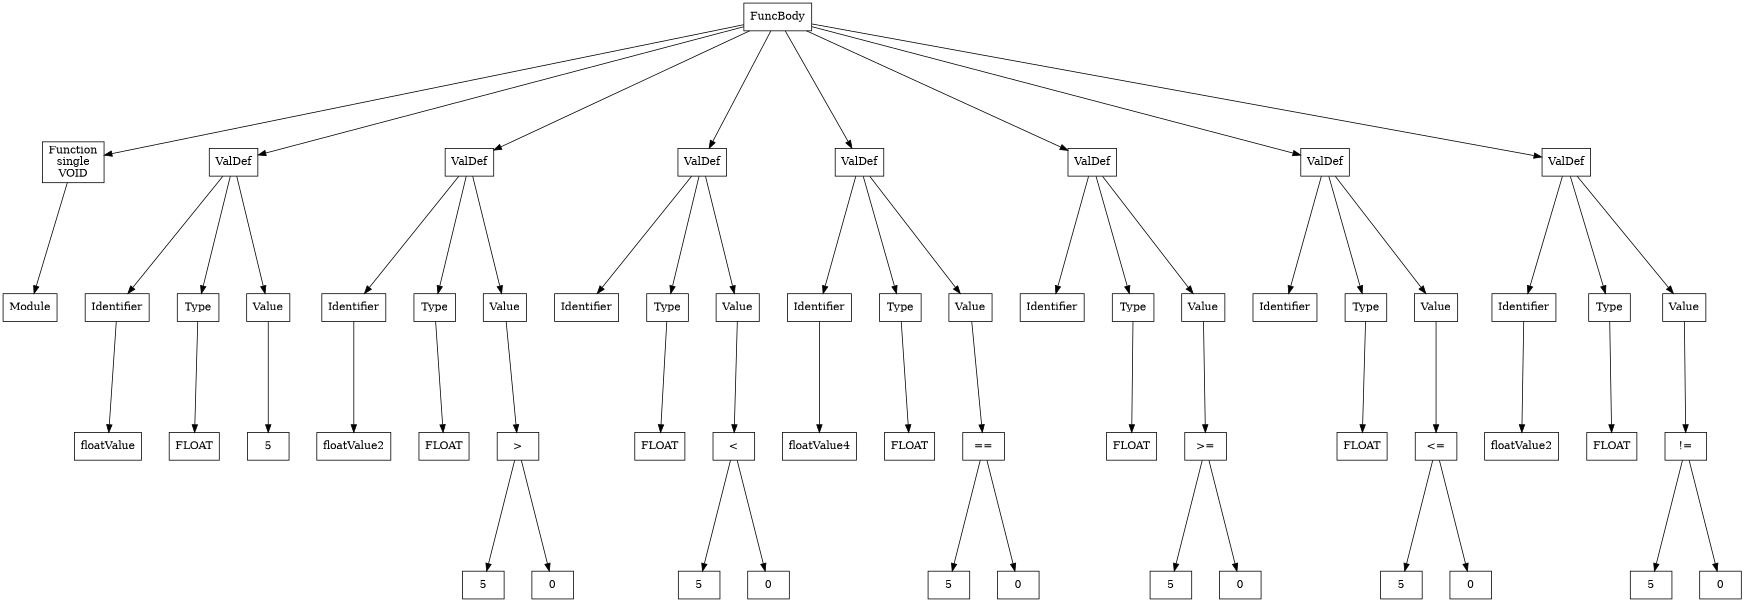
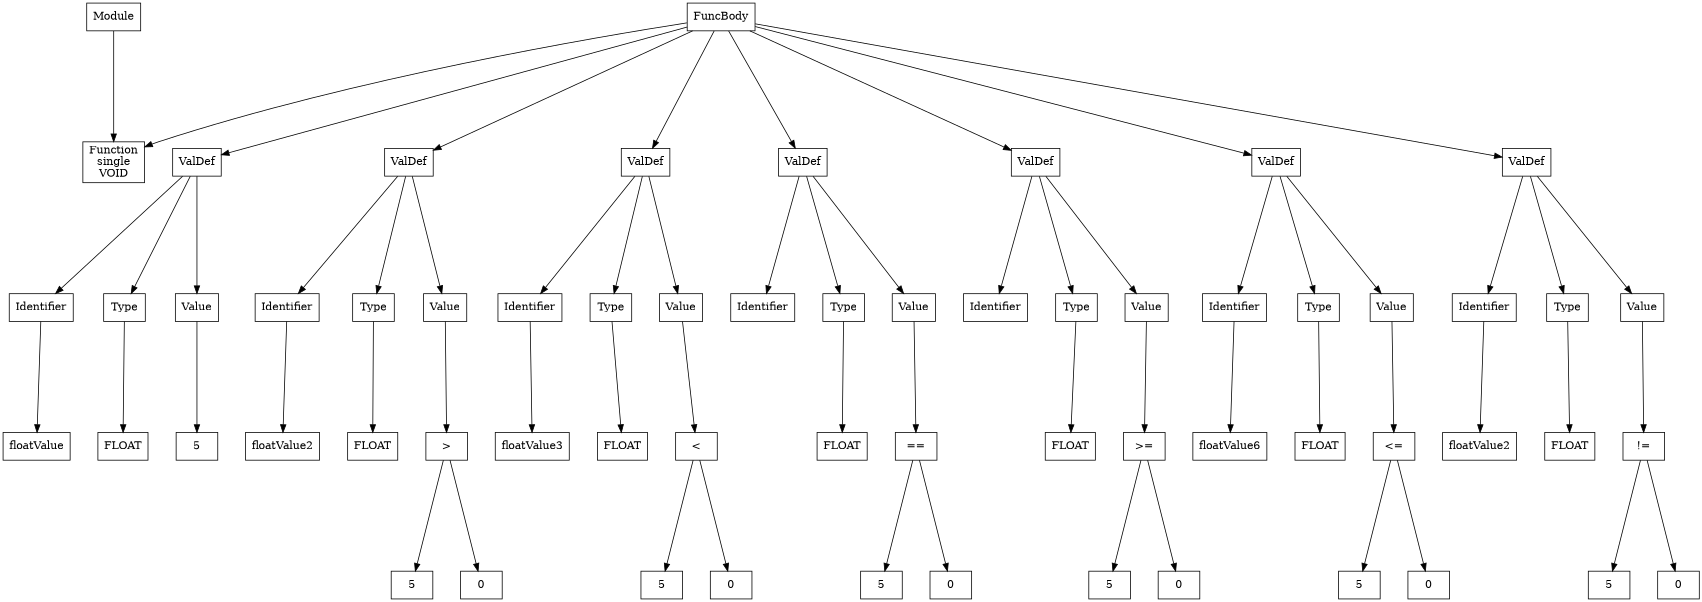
edge "Function single VOID" -> "Module": reversed
node "floatValue3": added
node "floatValue4": removed
node "floatValue6": added
